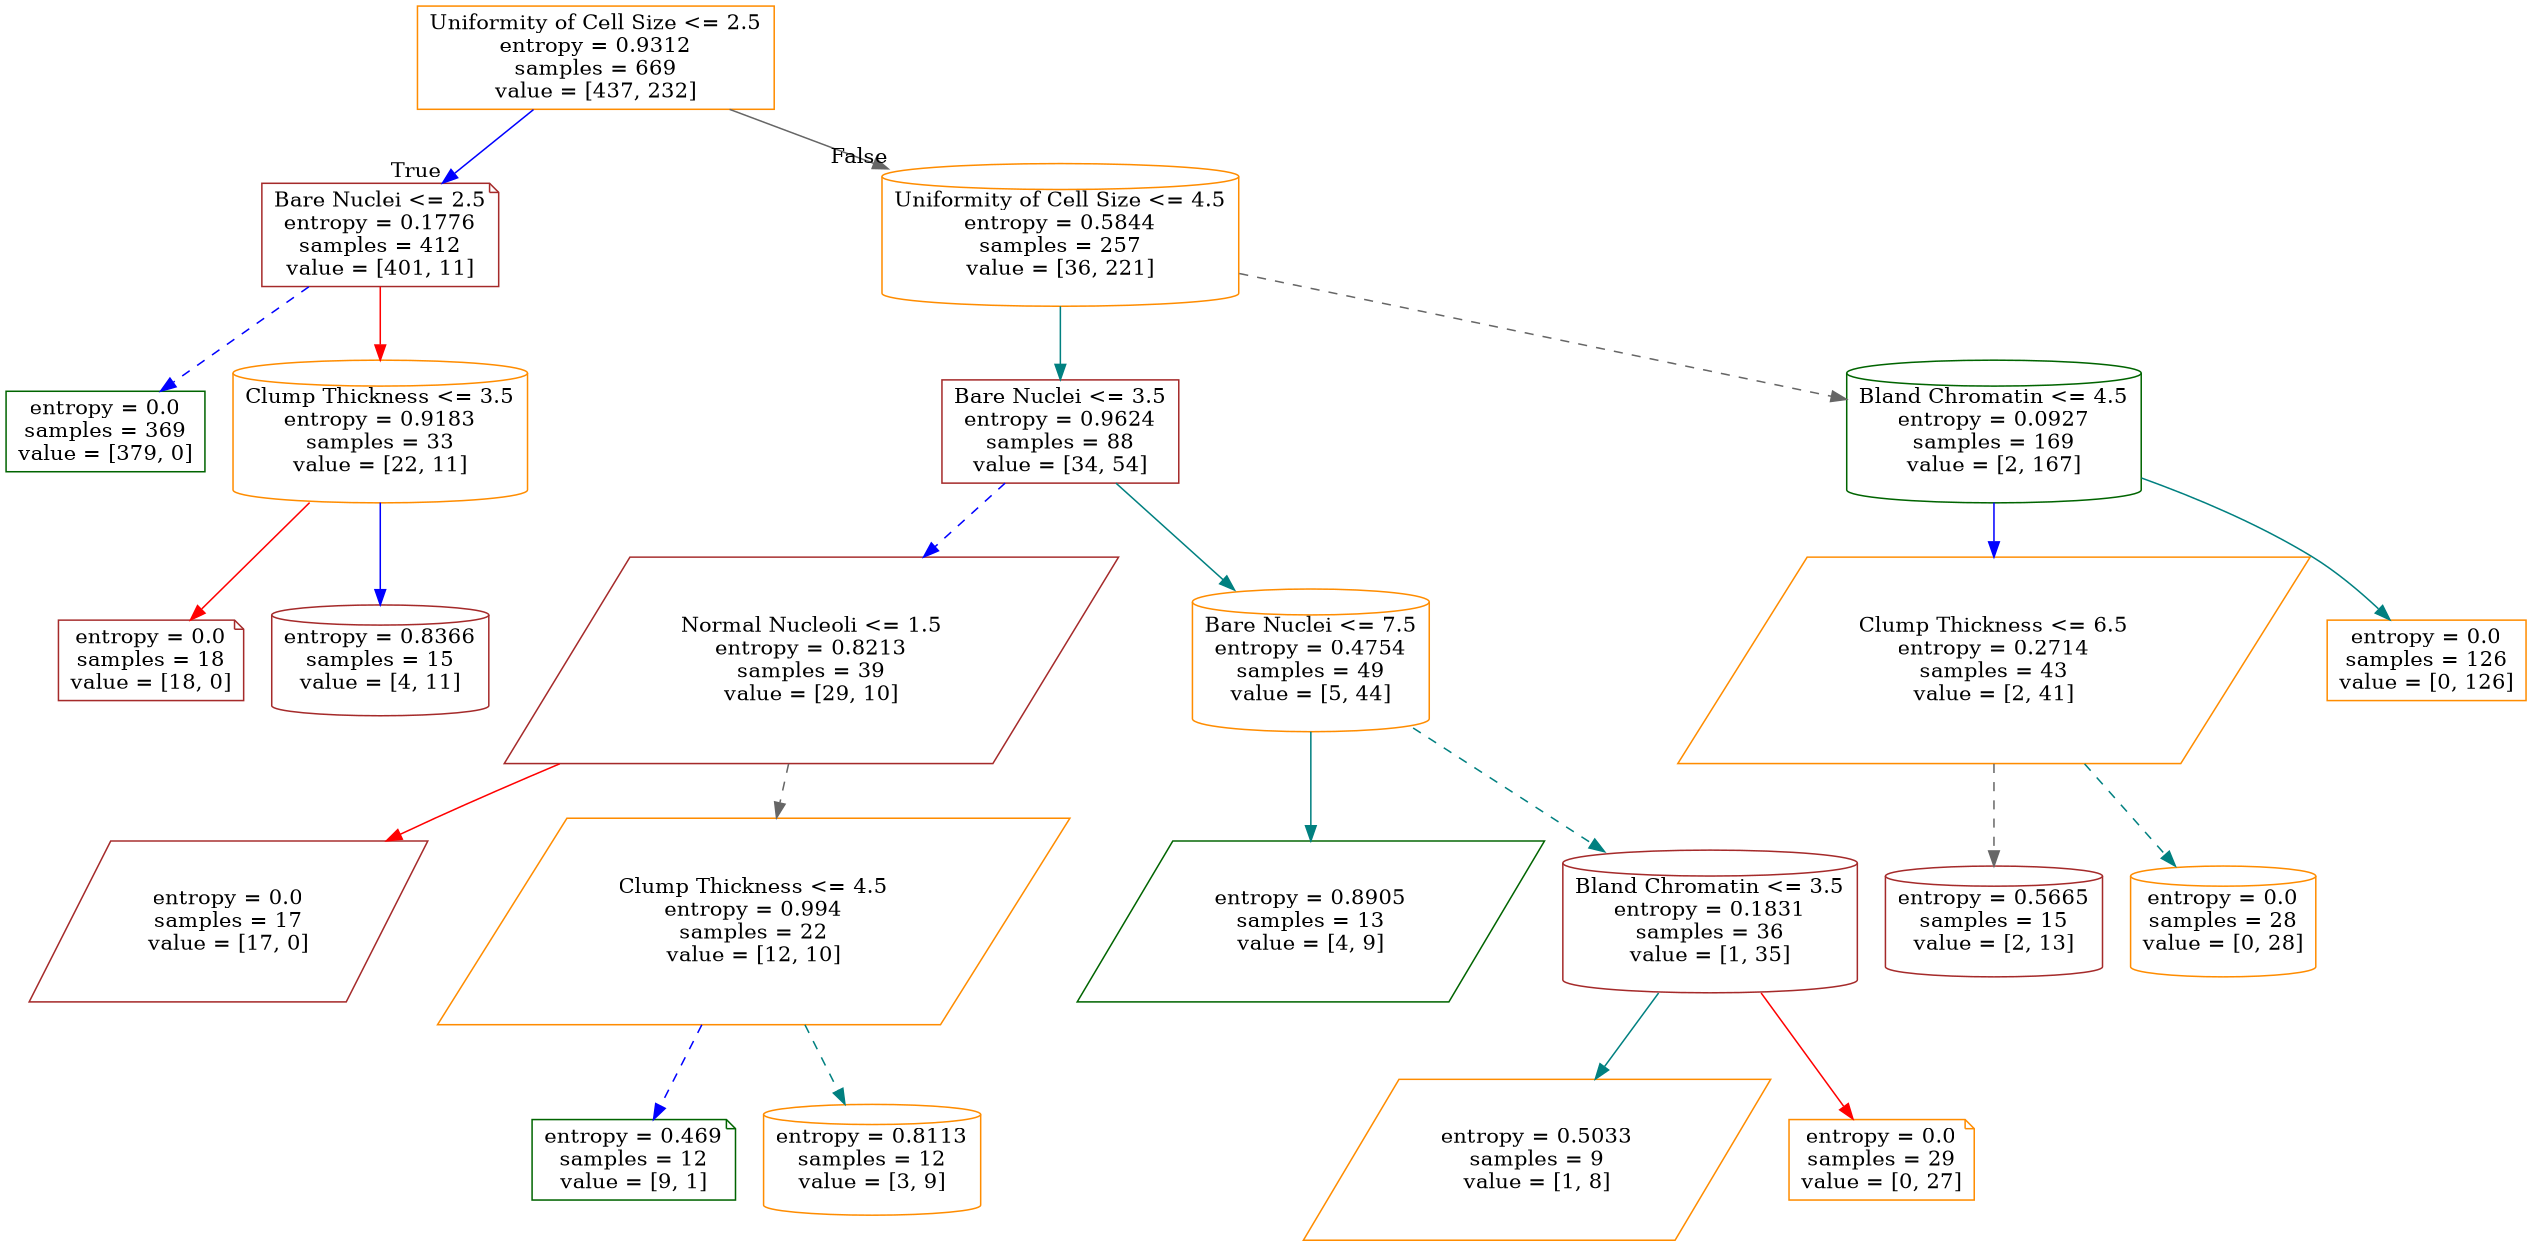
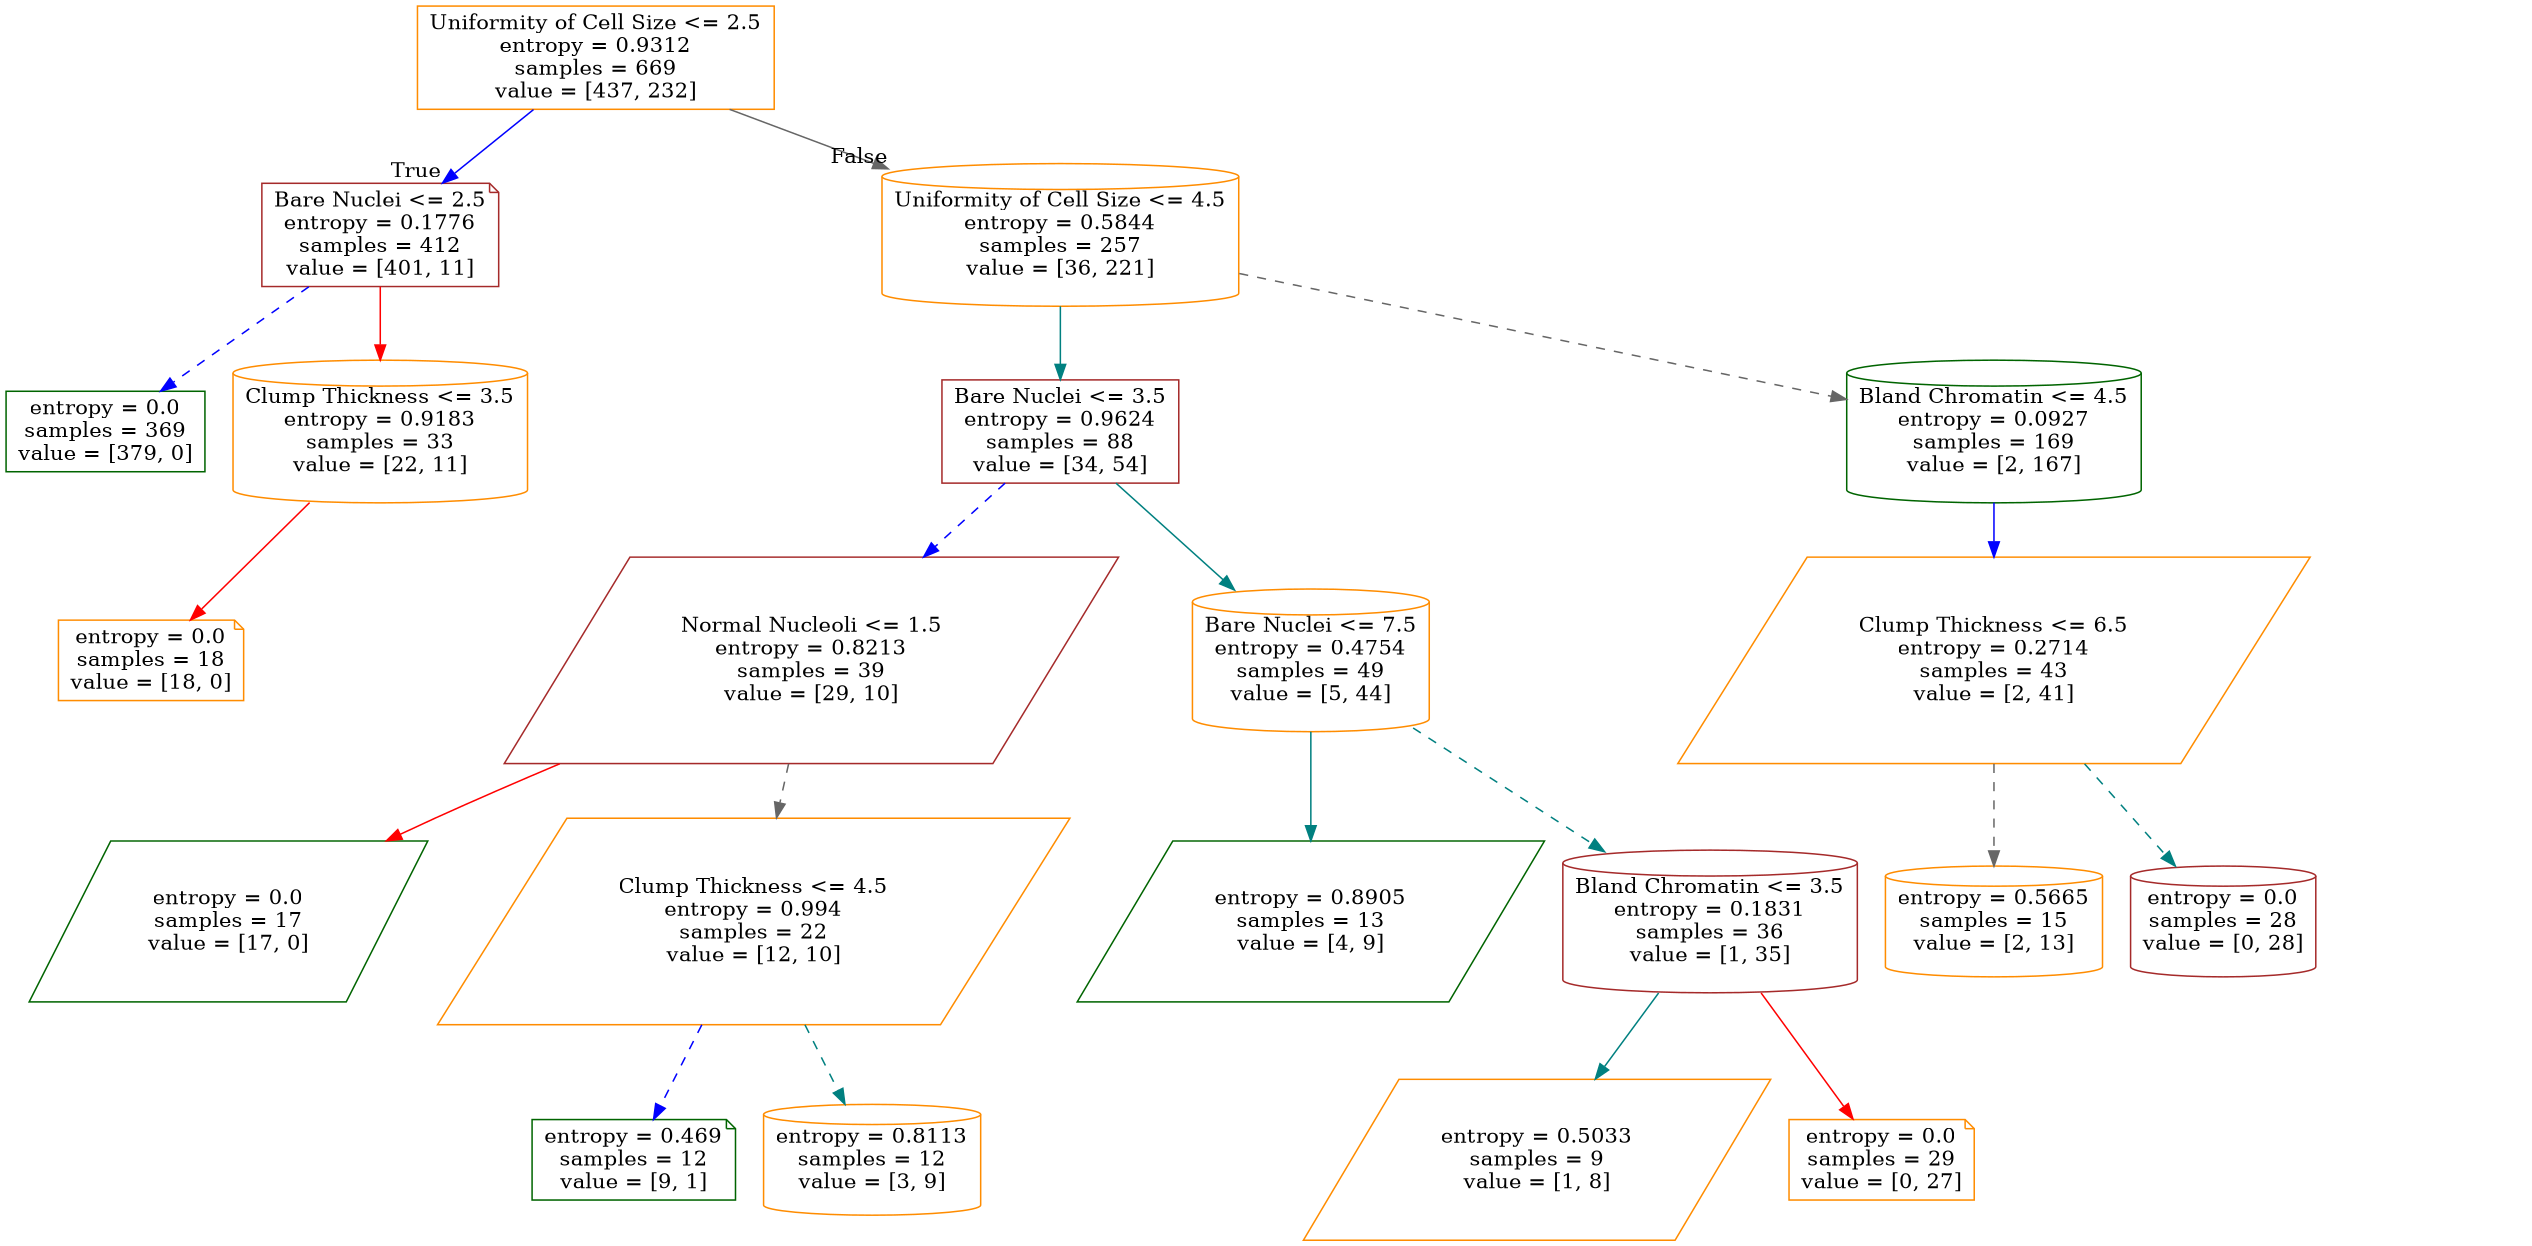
node "entropy = 0.0 samples = 18 value = [18, 0]": color brown -> darkorange
node "entropy = 0.8366 samples = 15 value = [4, 11]": removed
node "entropy = 0.0 samples = 126 value = [0, 126]": removed
node "entropy = 0.0 samples = 17 value = [17, 0]": color brown -> darkgreen
node "entropy = 0.5665 samples = 15 value = [2, 13]": color brown -> darkorange
node "entropy = 0.0 samples = 28 value = [0, 28]": color darkorange -> brown
